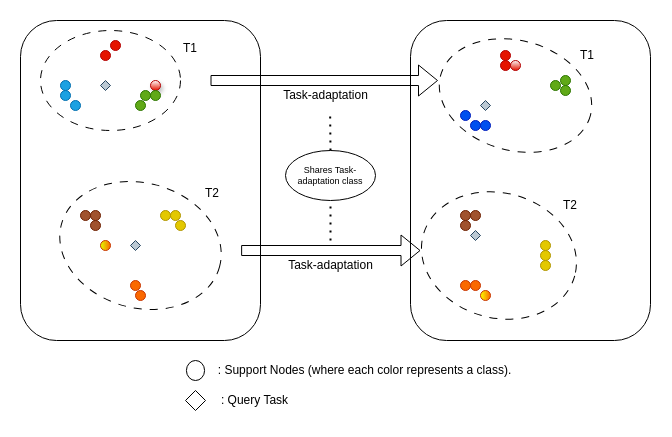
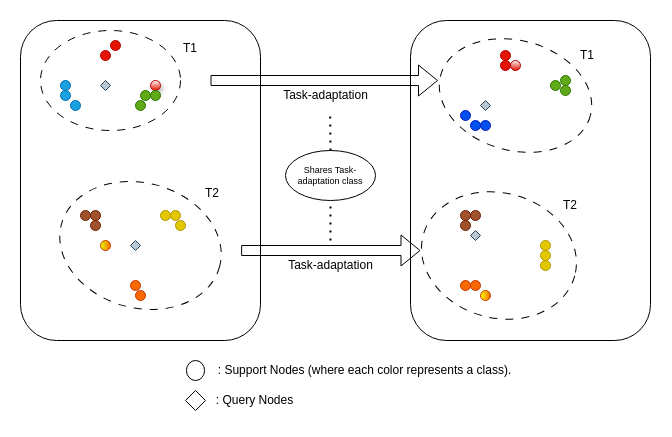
node ": Query Task": label ": Query Task" -> ": Query Nodes"
